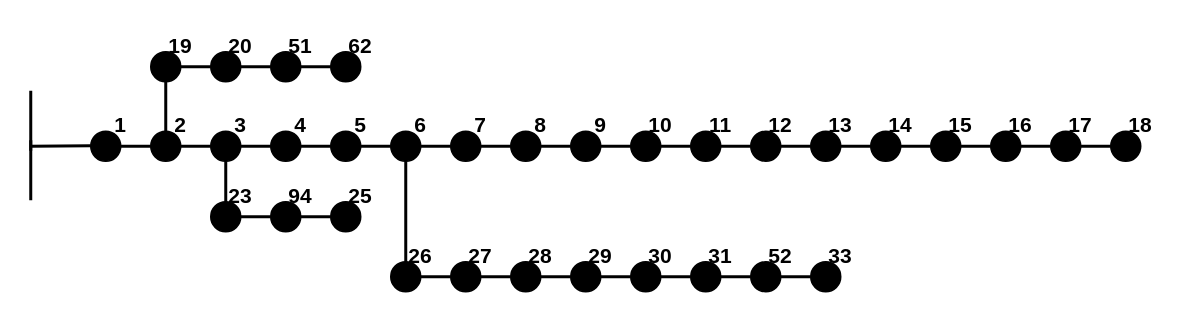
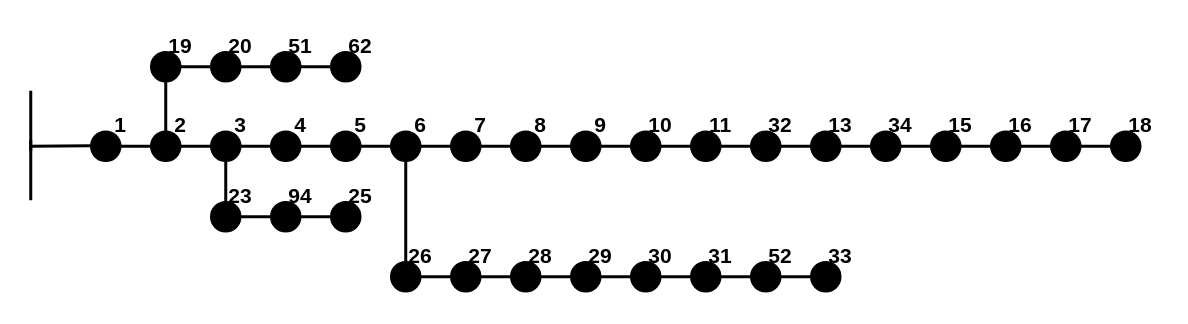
node "12": label "12" -> "32"
node "14": label "14" -> "34"
